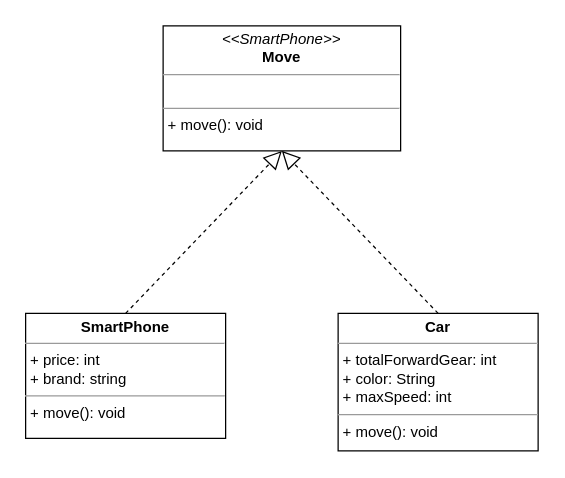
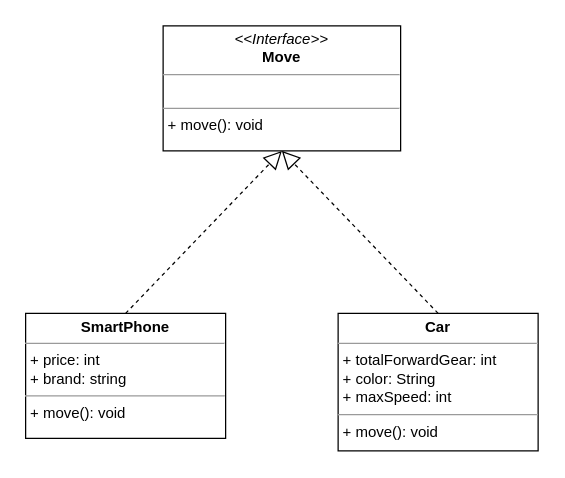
node "<<SmartPhone>> Move + move(): void": label "<<SmartPhone>> Move + move(): void" -> "<<Interface>> Move + move(): void"
